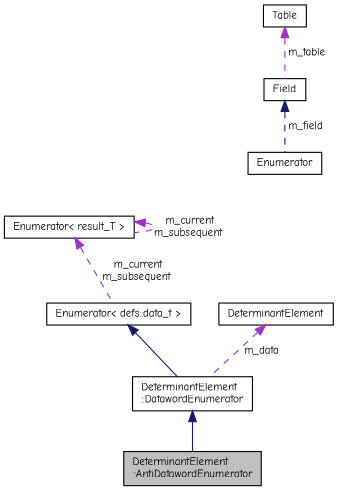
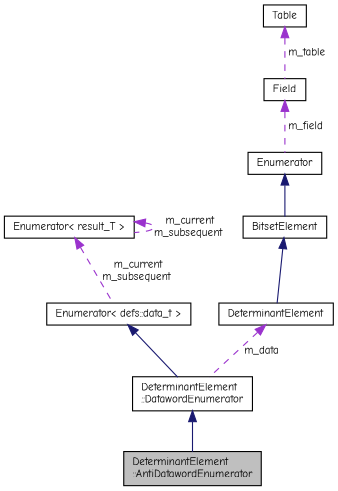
edge "Enumerator" -> "Field": color midnightblue -> darkorchid3
node "BitsetElement": added
